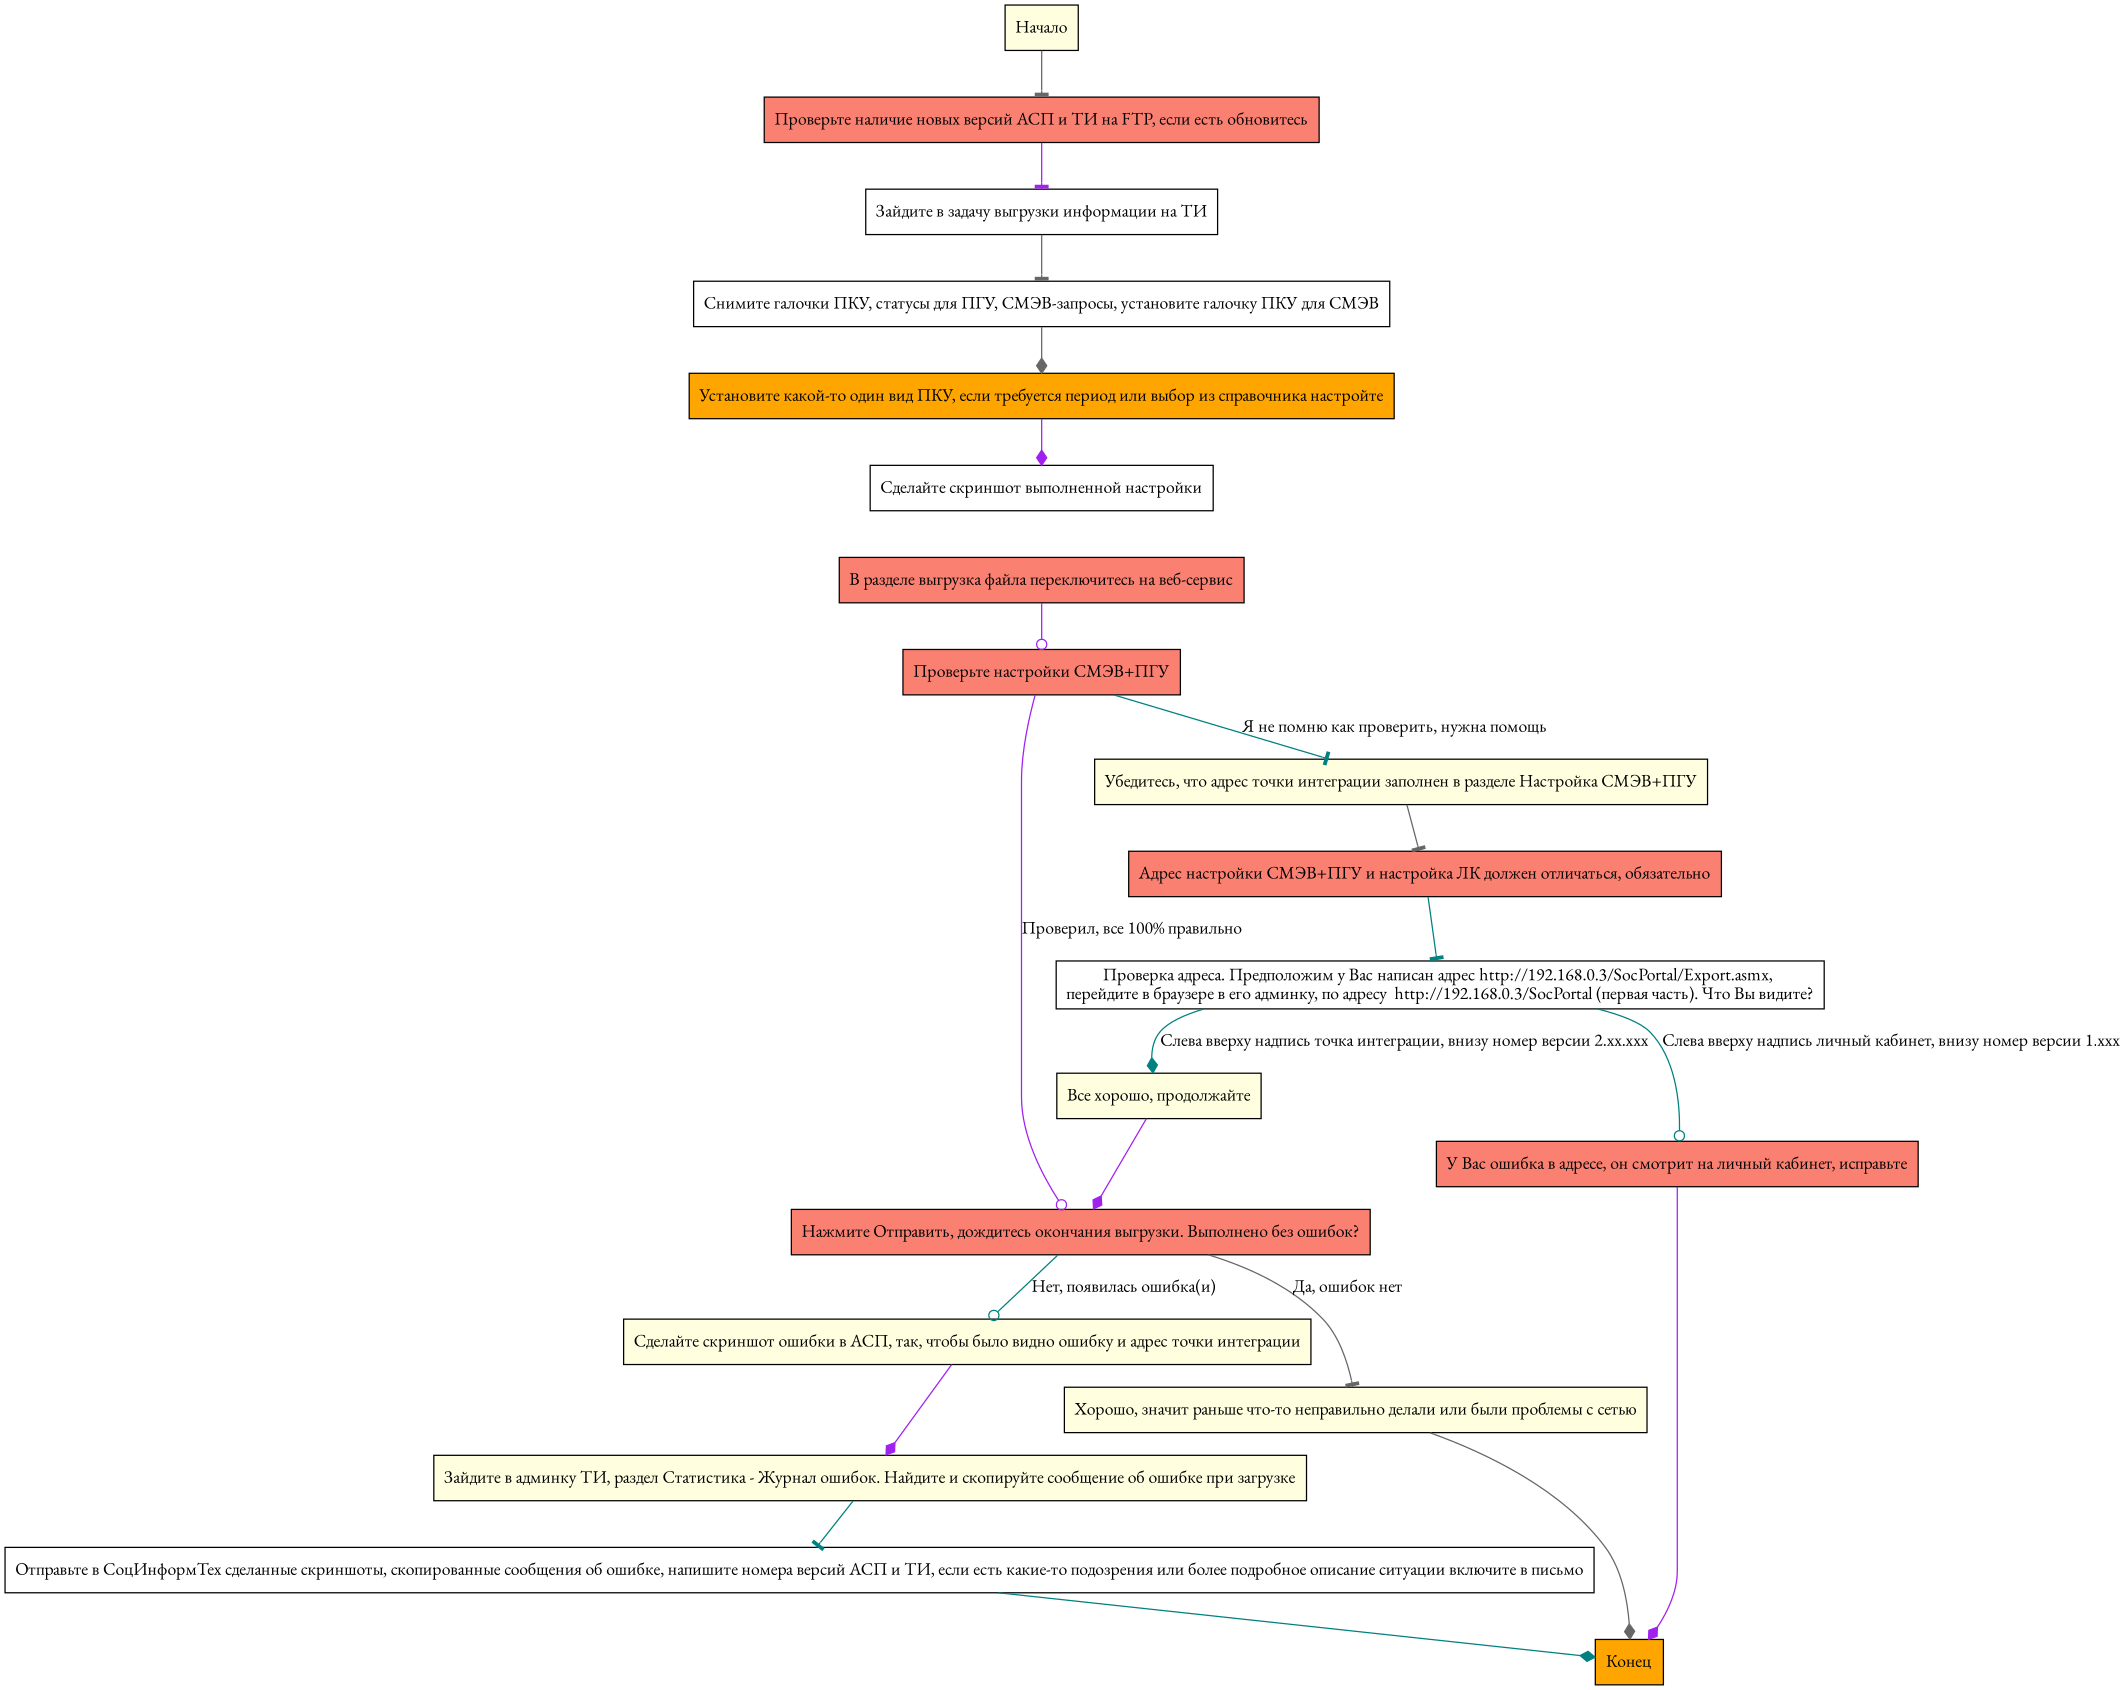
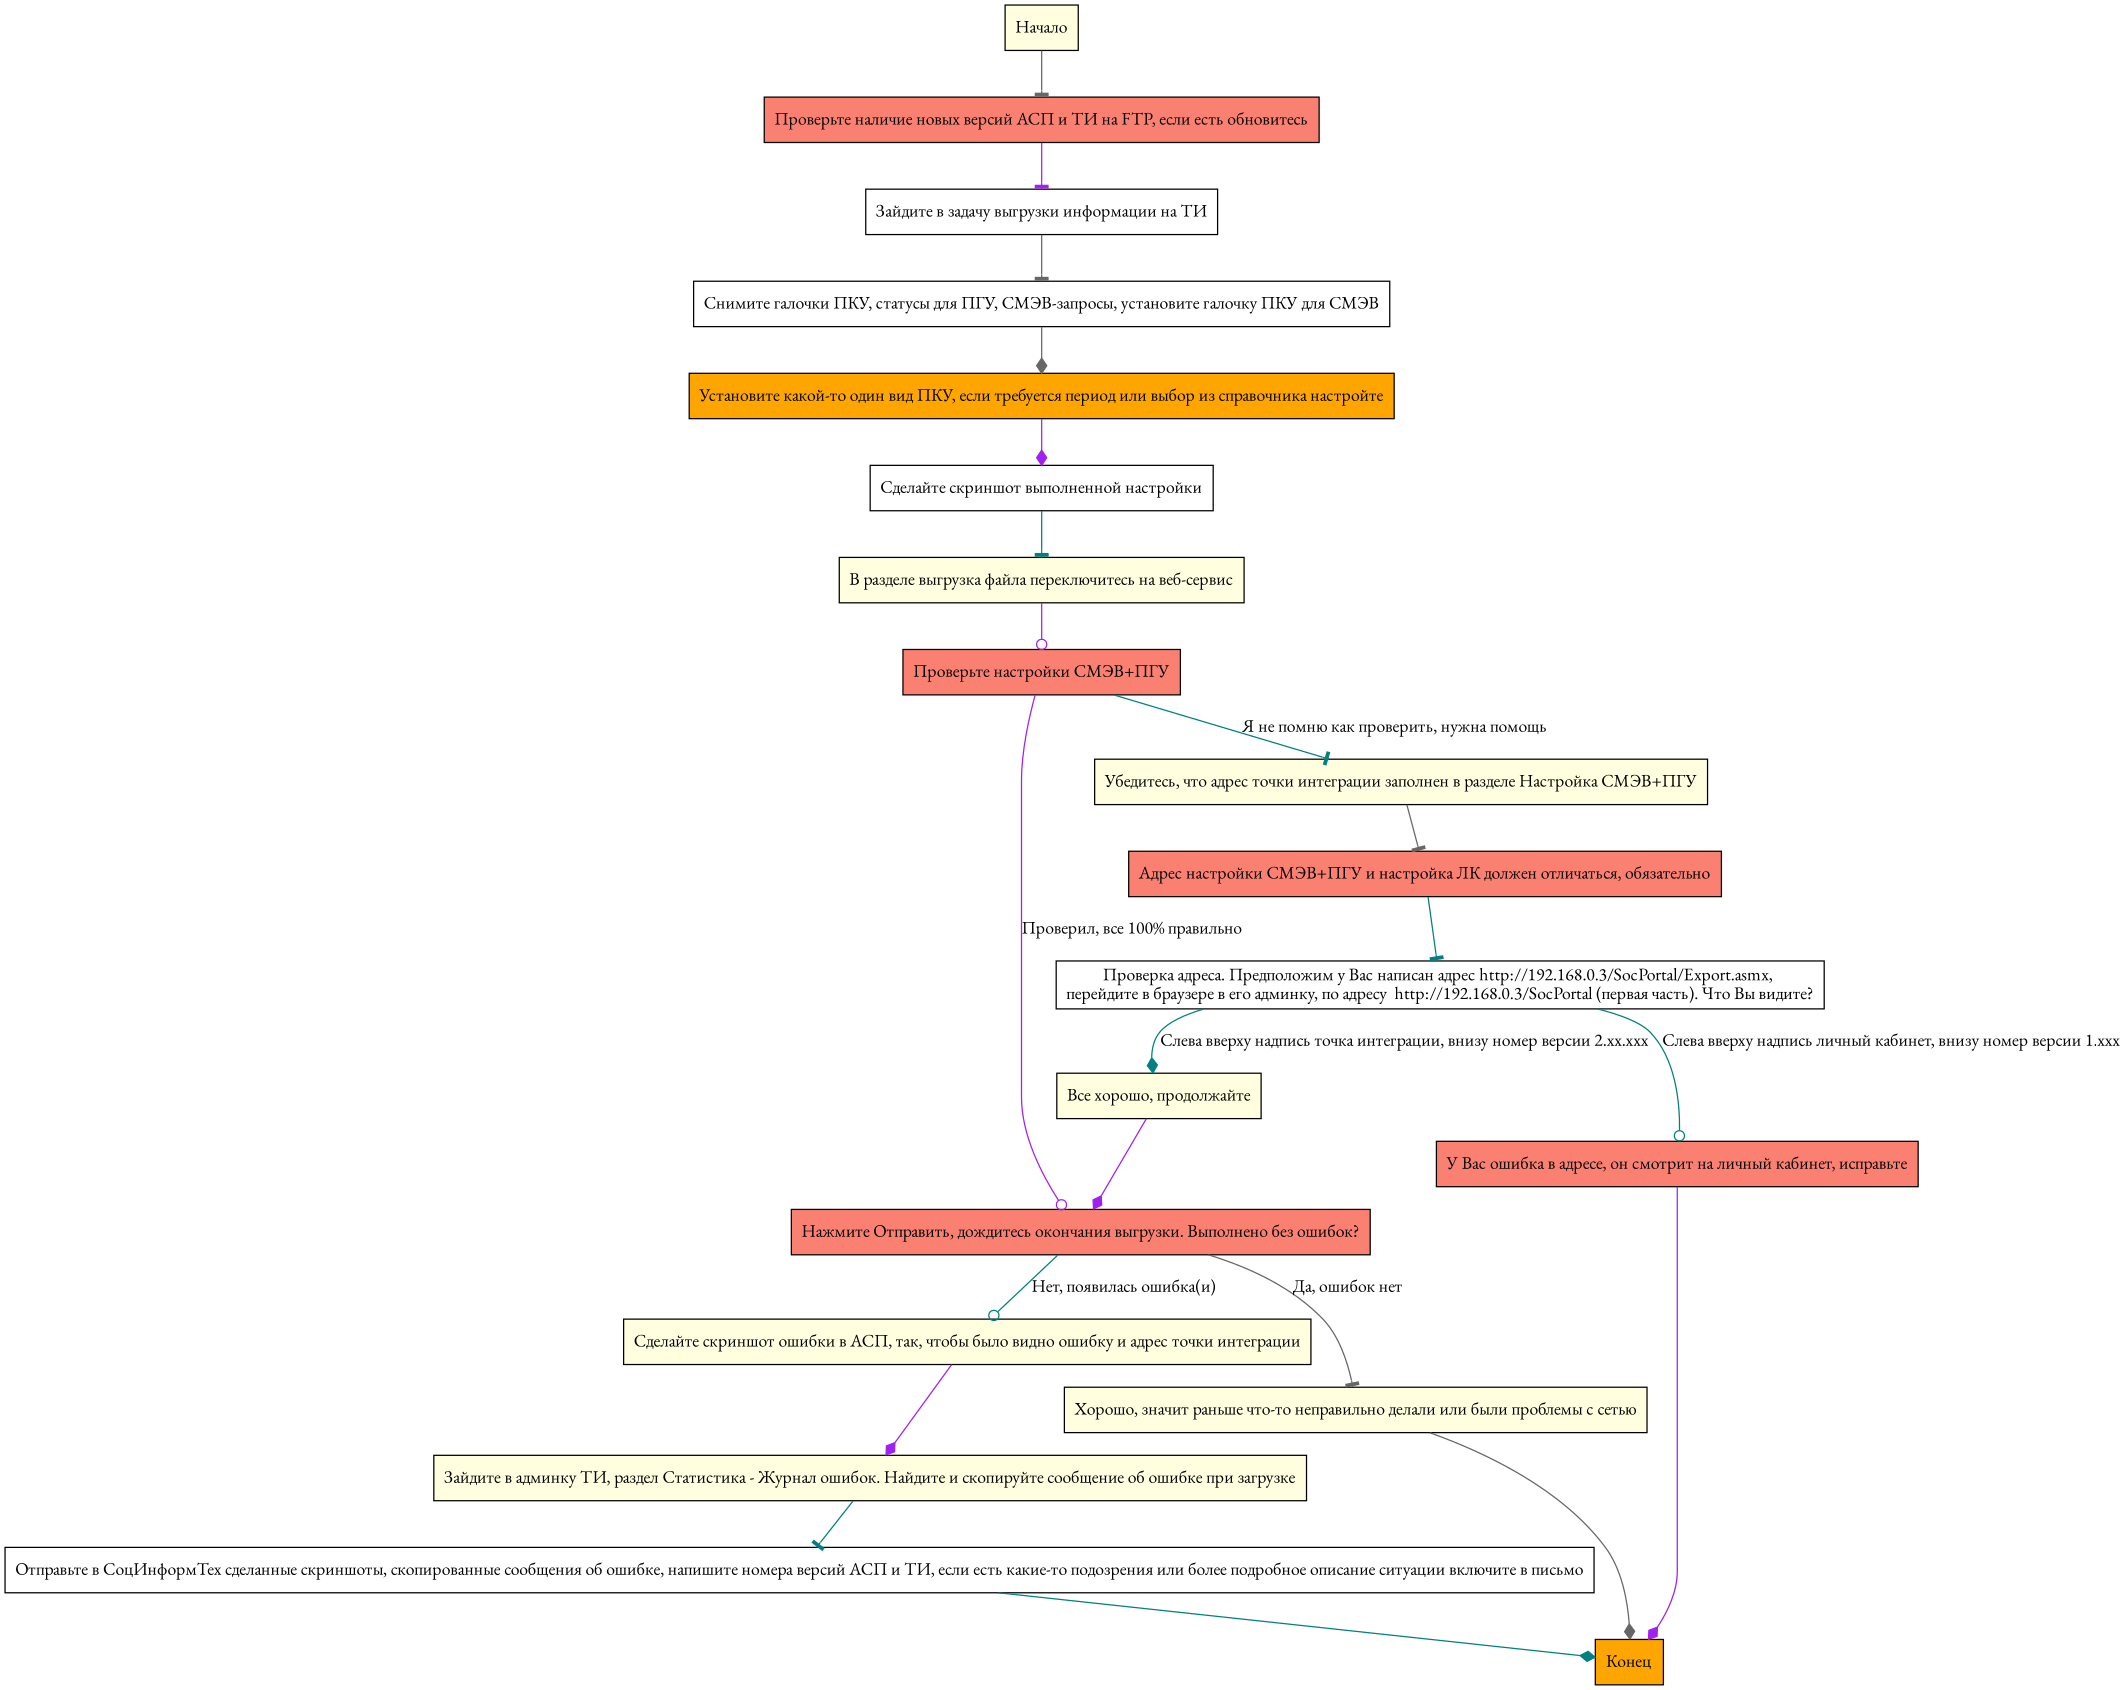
edge "Сделайте скриншот выполненной настройки" -> "В разделе выгрузка файла переключитесь на веб-сервис": added
node "В разделе выгрузка файла переключитесь на веб-сервис": fillcolor salmon -> lightyellow
